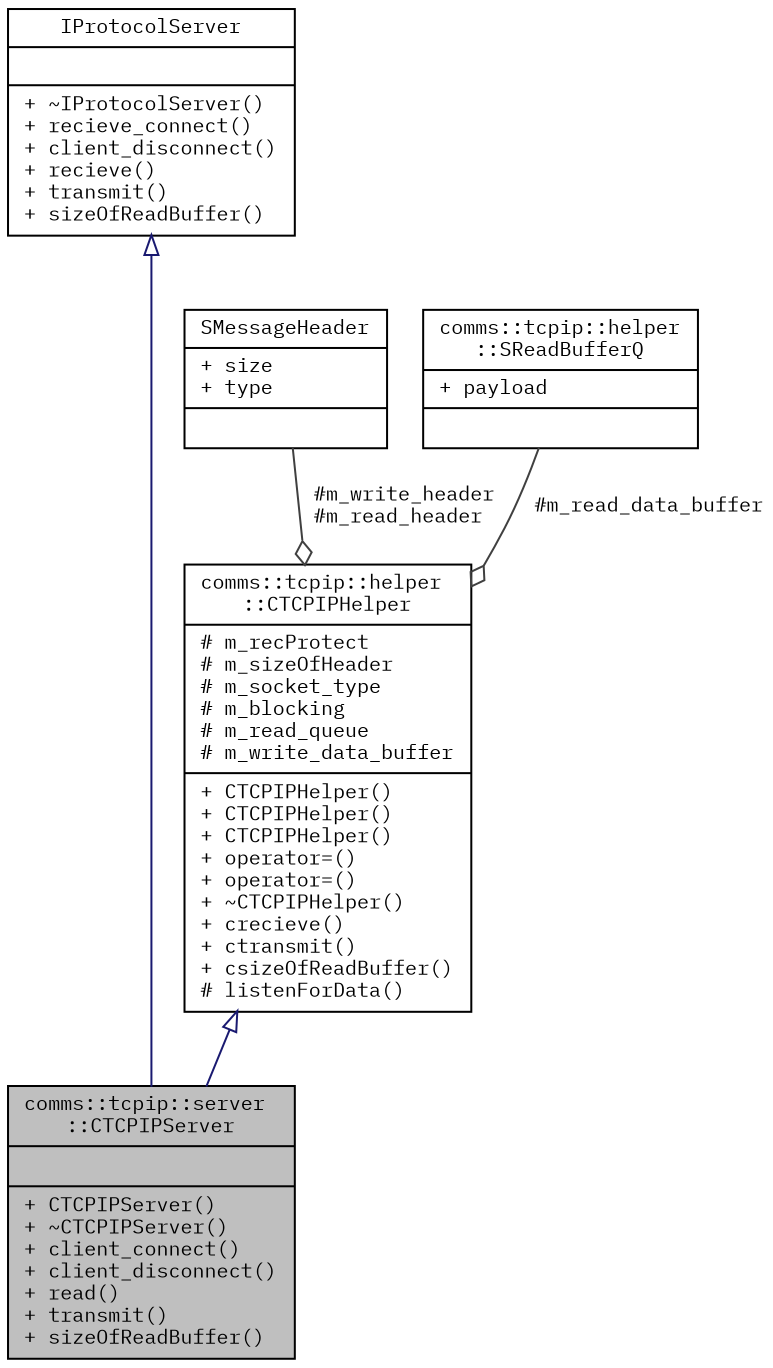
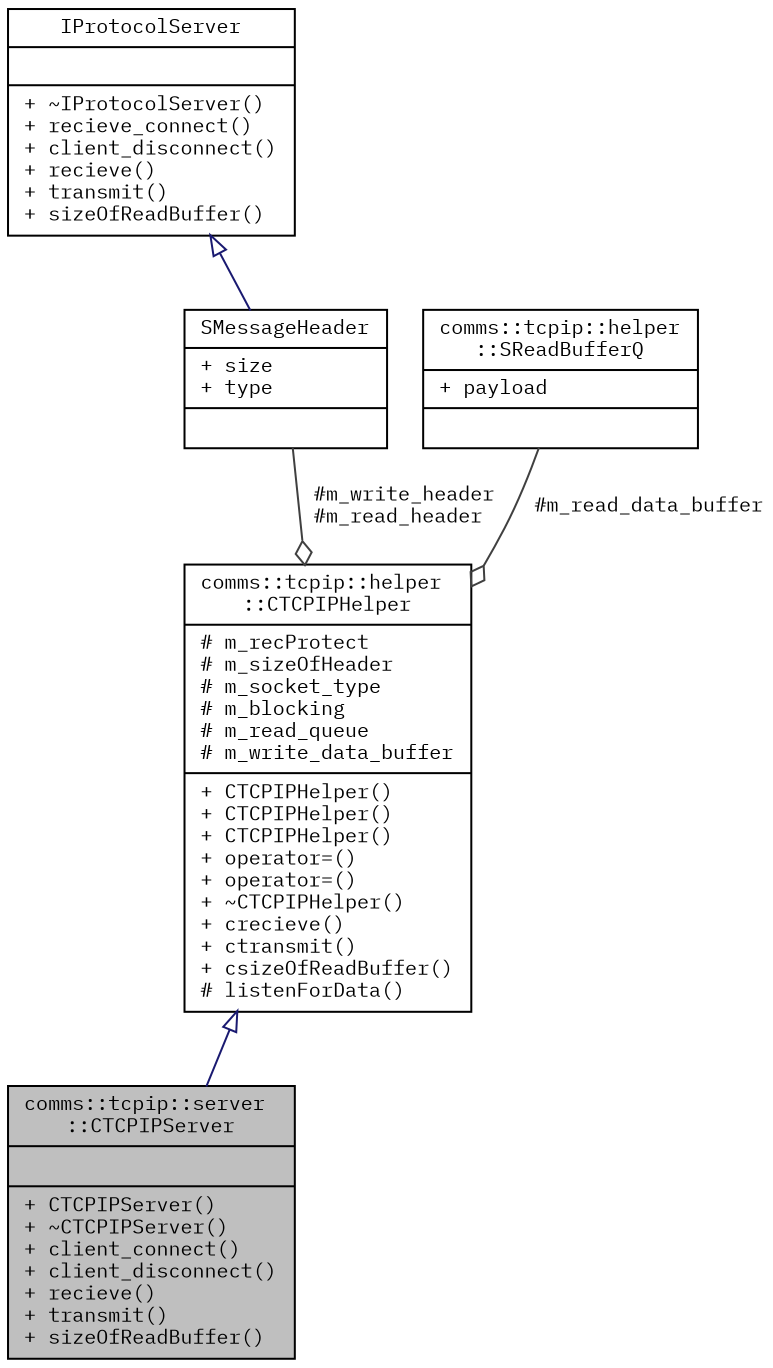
edge "comms::tcpip::server" -> "IProtocolServer": now "SMessageHeader" -> "IProtocolServer"
node "comms::tcpip::server": text "+ read()" -> "+ recieve()"
